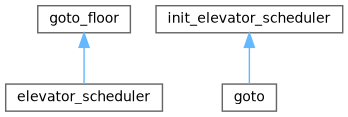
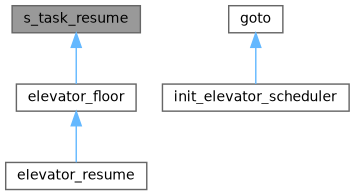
node "s_task_resume": added
node "goto_floor": label "goto_floor" -> "elevator_floor"
edge "goto" -> "init_elevator_scheduler": reversed
node "elevator_scheduler": label "elevator_scheduler" -> "elevator_resume"
